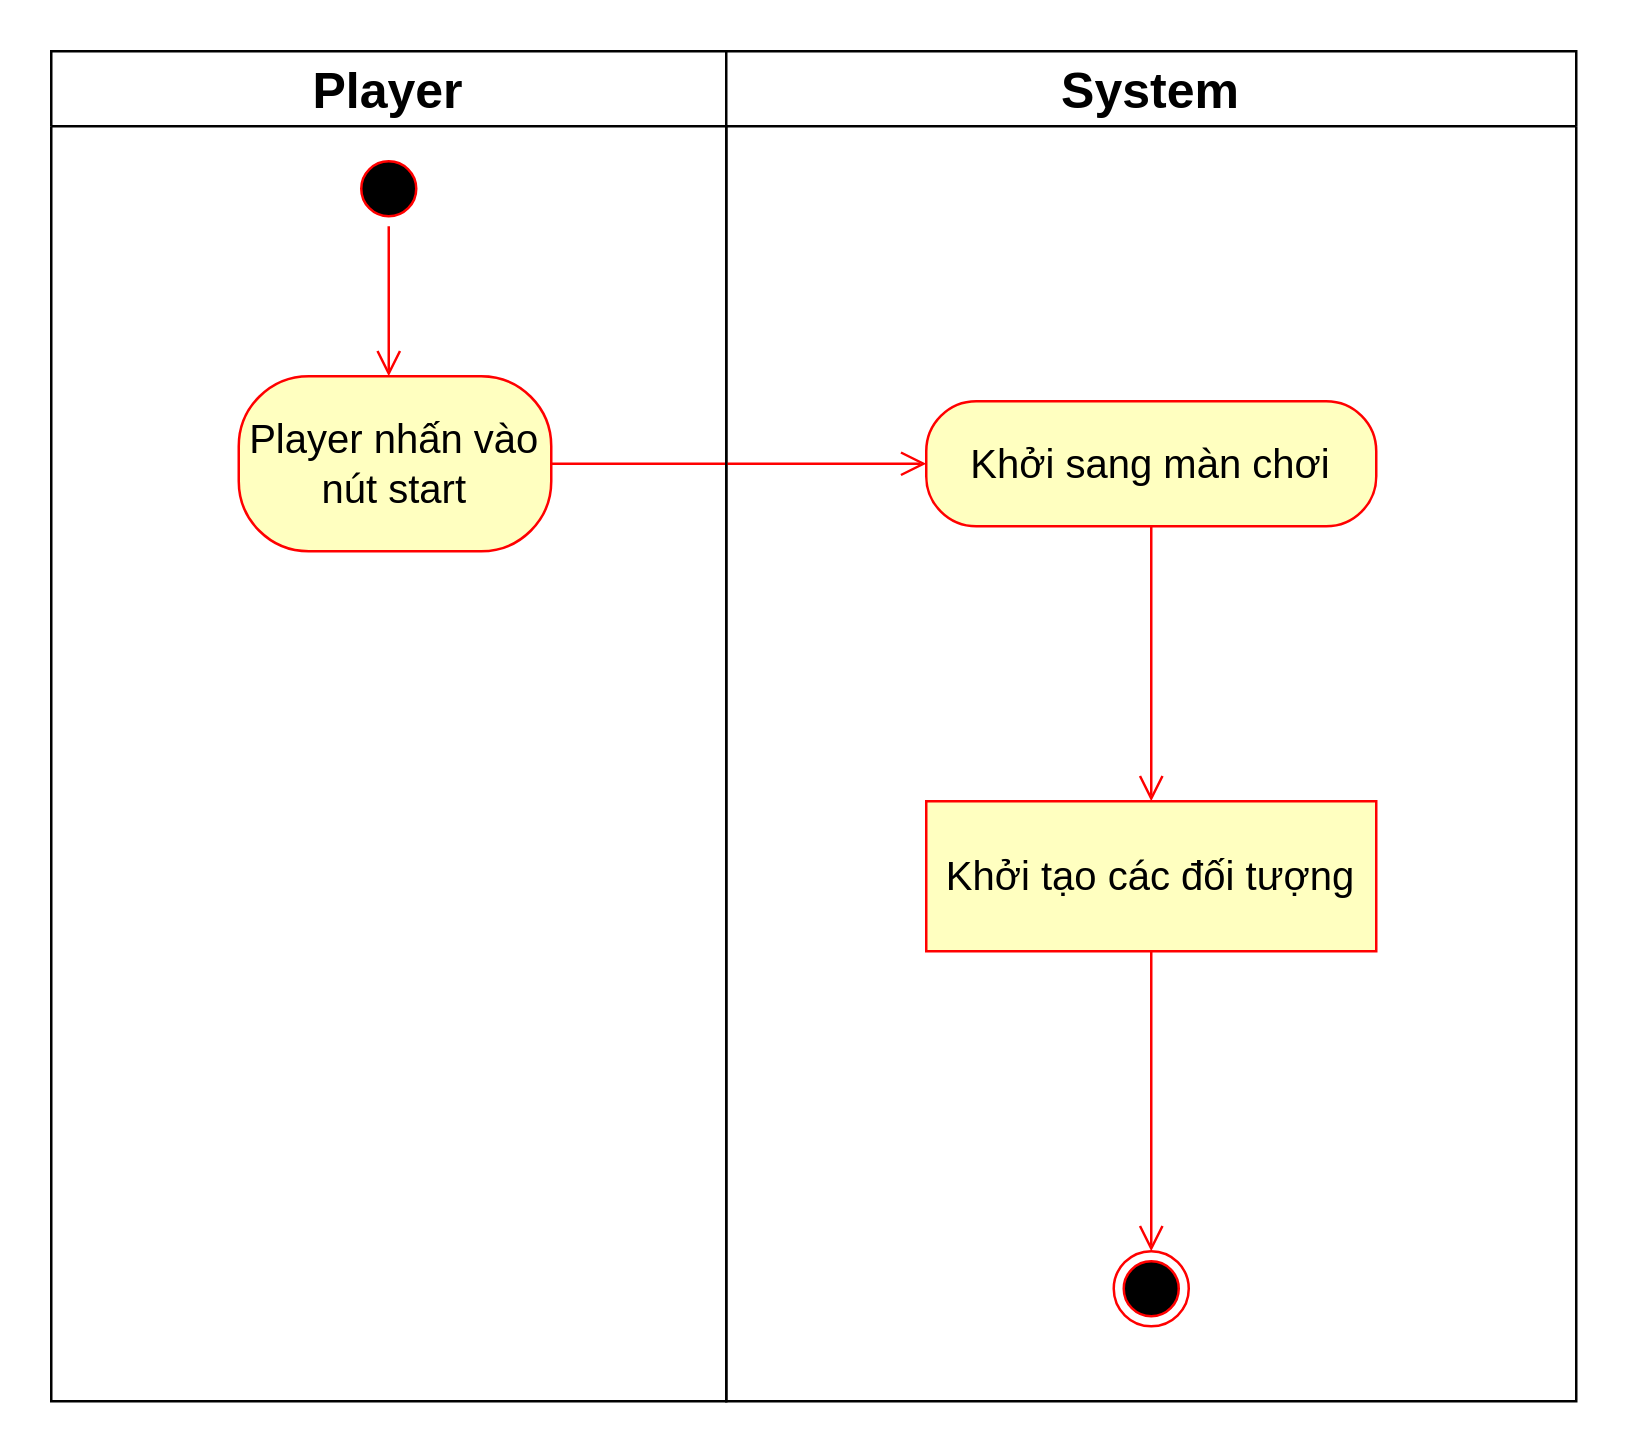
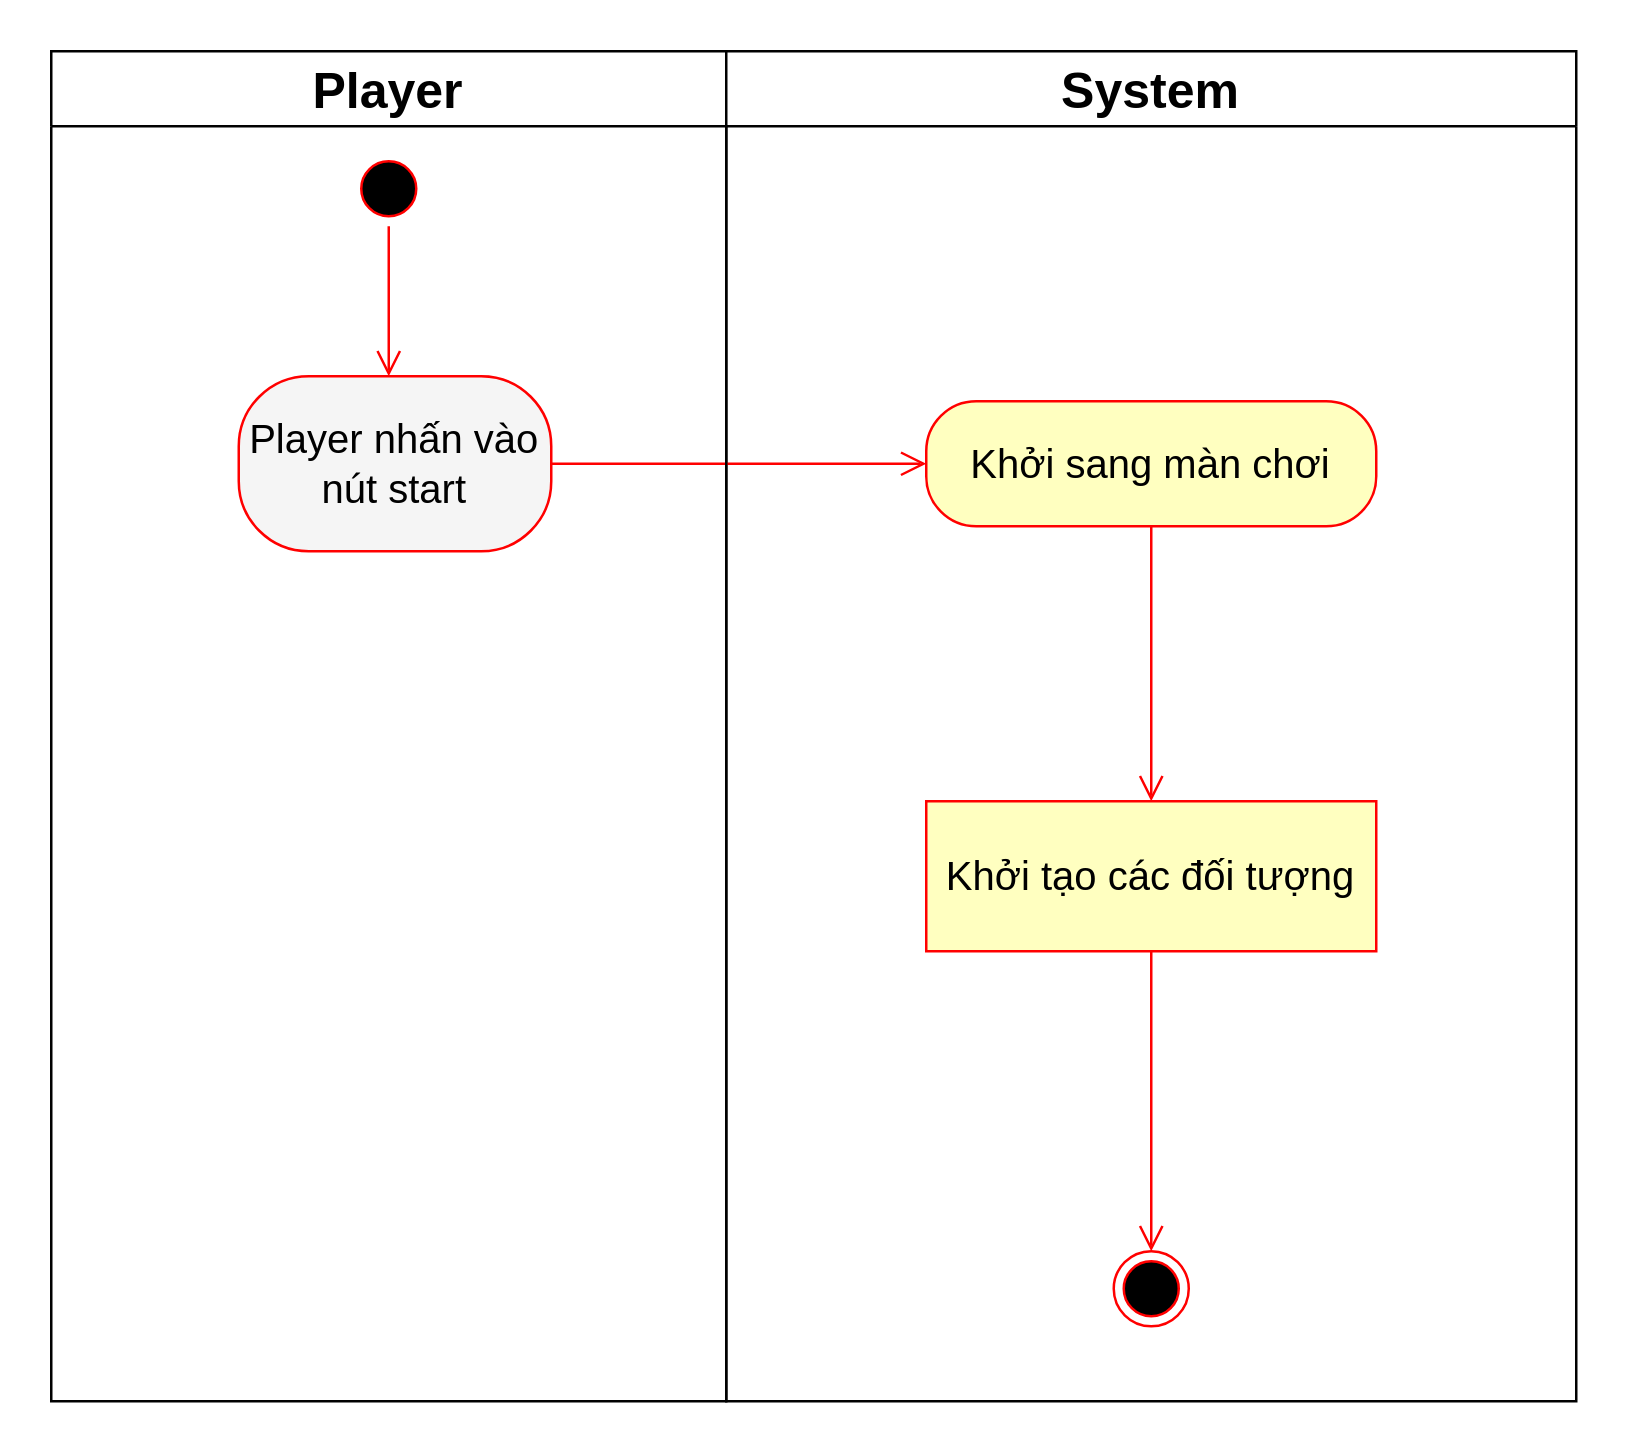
node "Player nhấn vào nút start": fillcolor #ffffc0 -> #f5f5f5
